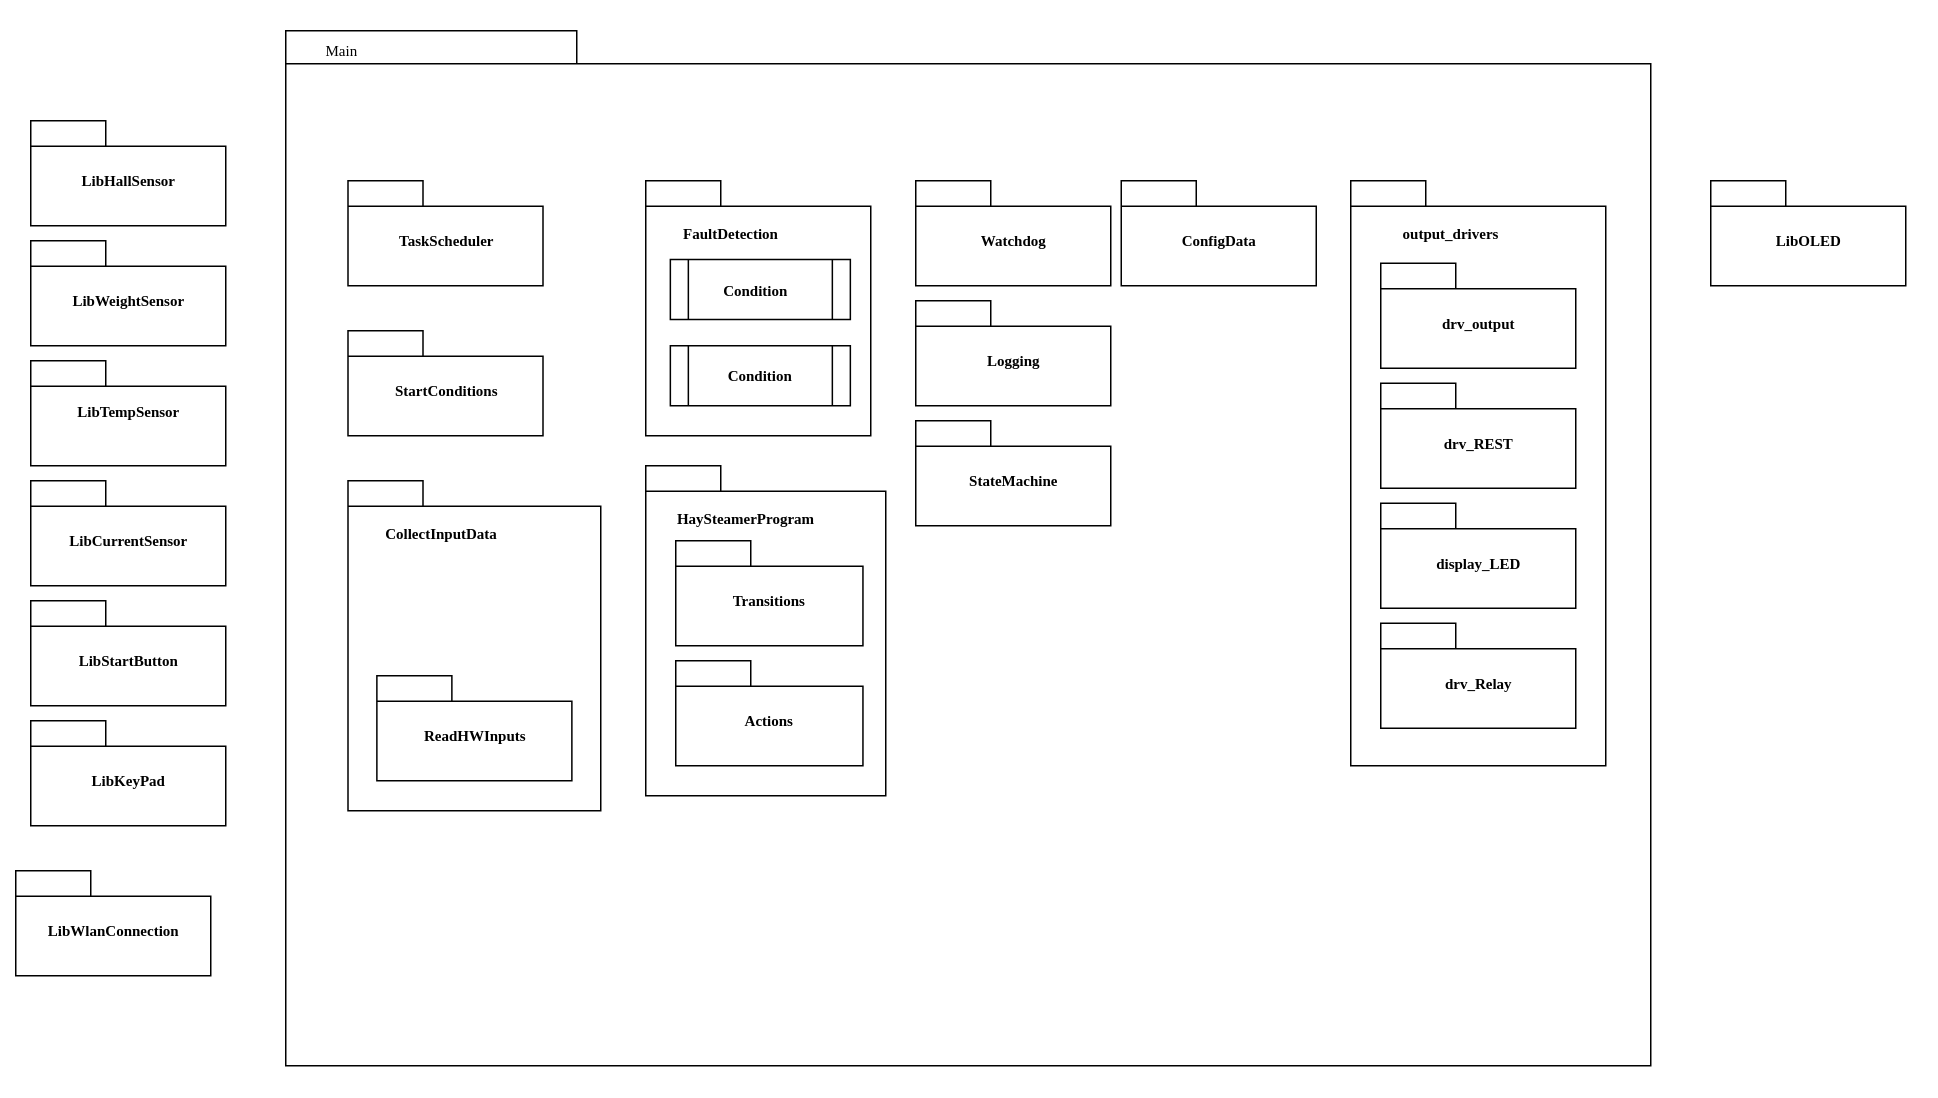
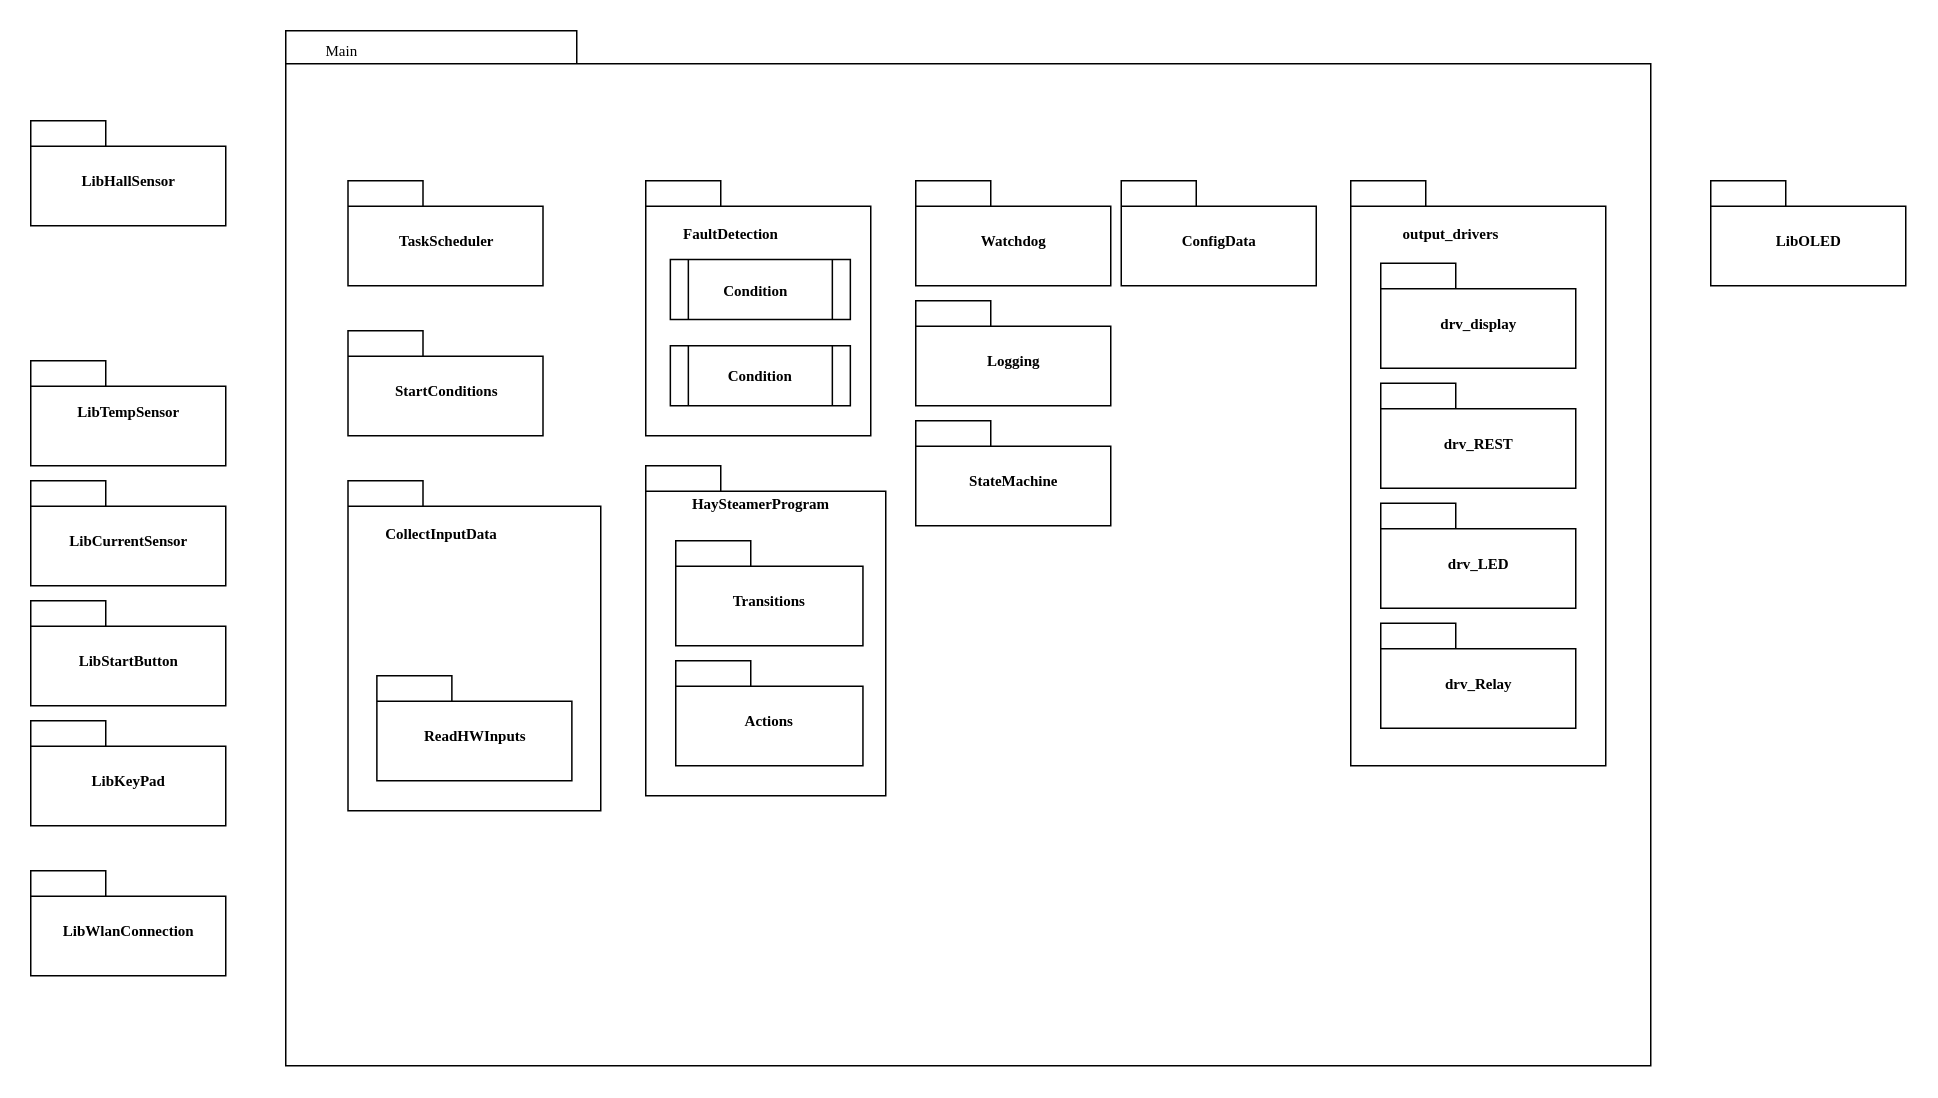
node "LibWeightSensor": removed
node "drv_output": label "drv_output" -> "drv_display"
node "HaySteamerProgram": moved (747, 518) -> (762, 503)
node "display_LED": label "display_LED" -> "drv_LED"
node "LibWlanConnection": moved (113, 923) -> (128, 923)
